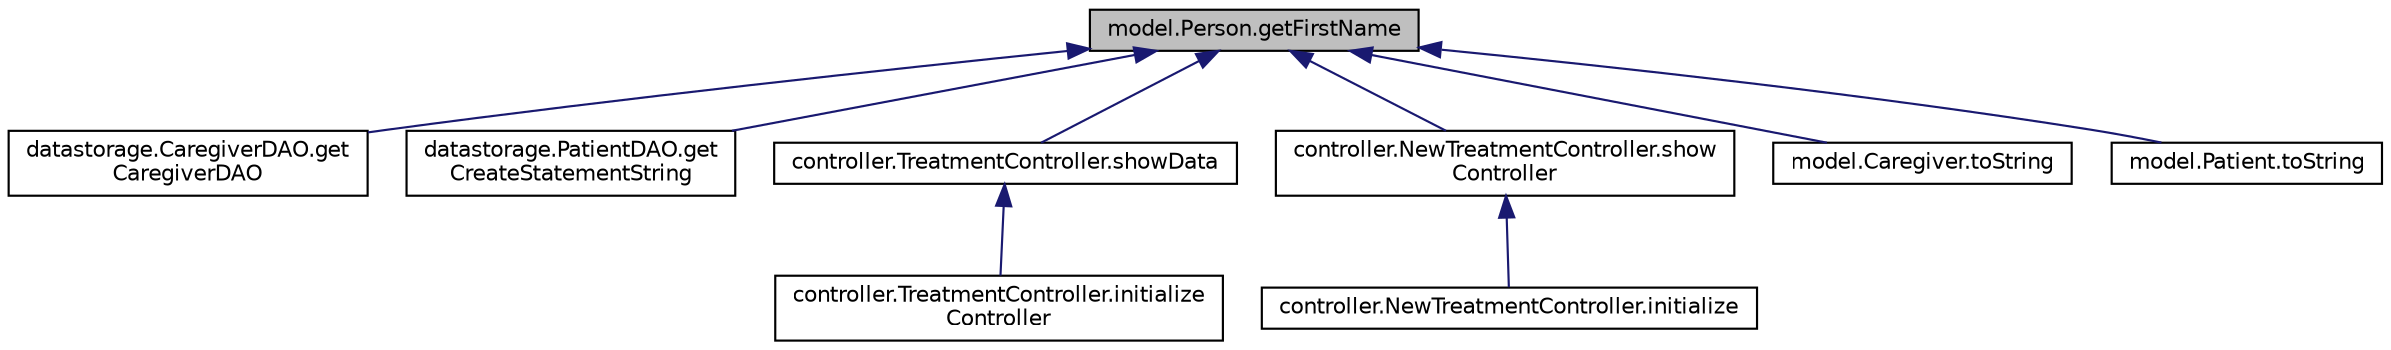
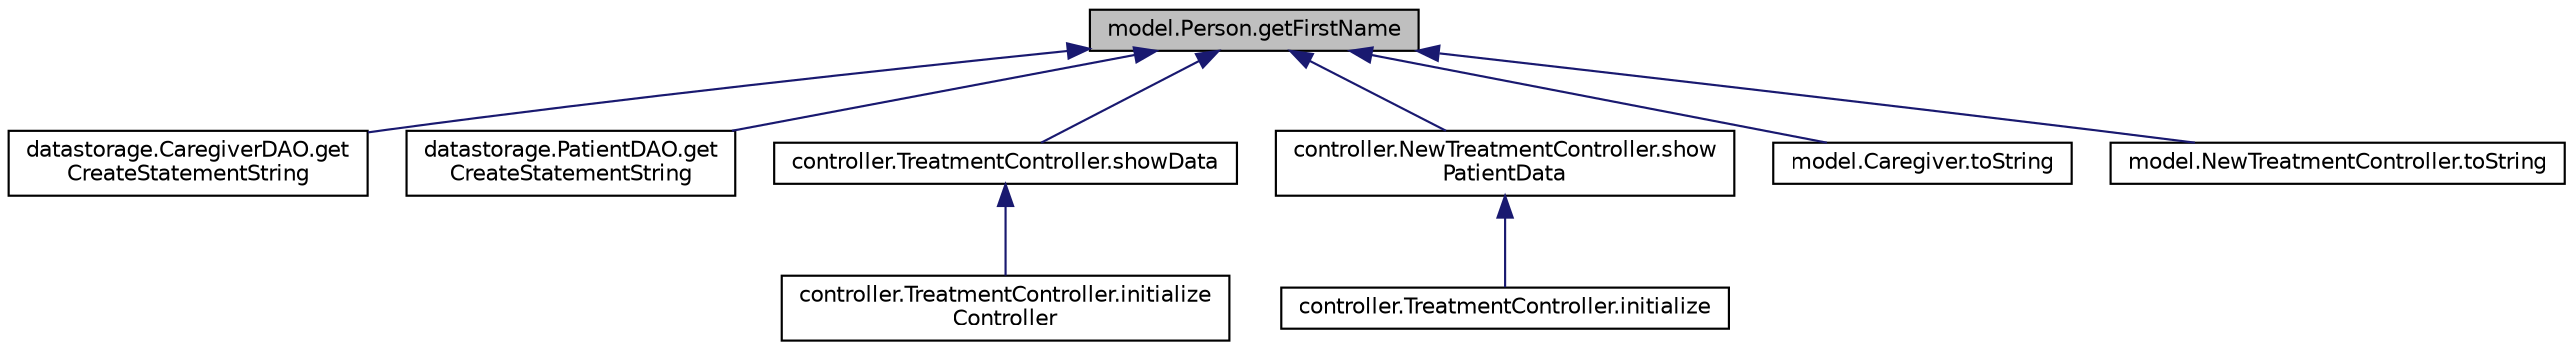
node "datastorage.CaregiverDAO.get CaregiverDAO": label "datastorage.CaregiverDAO.get CaregiverDAO" -> "datastorage.CaregiverDAO.get CreateStatementString"
node "controller.NewTreatmentController.show Controller": label "controller.NewTreatmentController.show Controller" -> "controller.NewTreatmentController.show PatientData"
node "model.Patient.toString": label "model.Patient.toString" -> "model.NewTreatmentController.toString"
node "controller.NewTreatmentController.initialize": label "controller.NewTreatmentController.initialize" -> "controller.TreatmentController.initialize"
